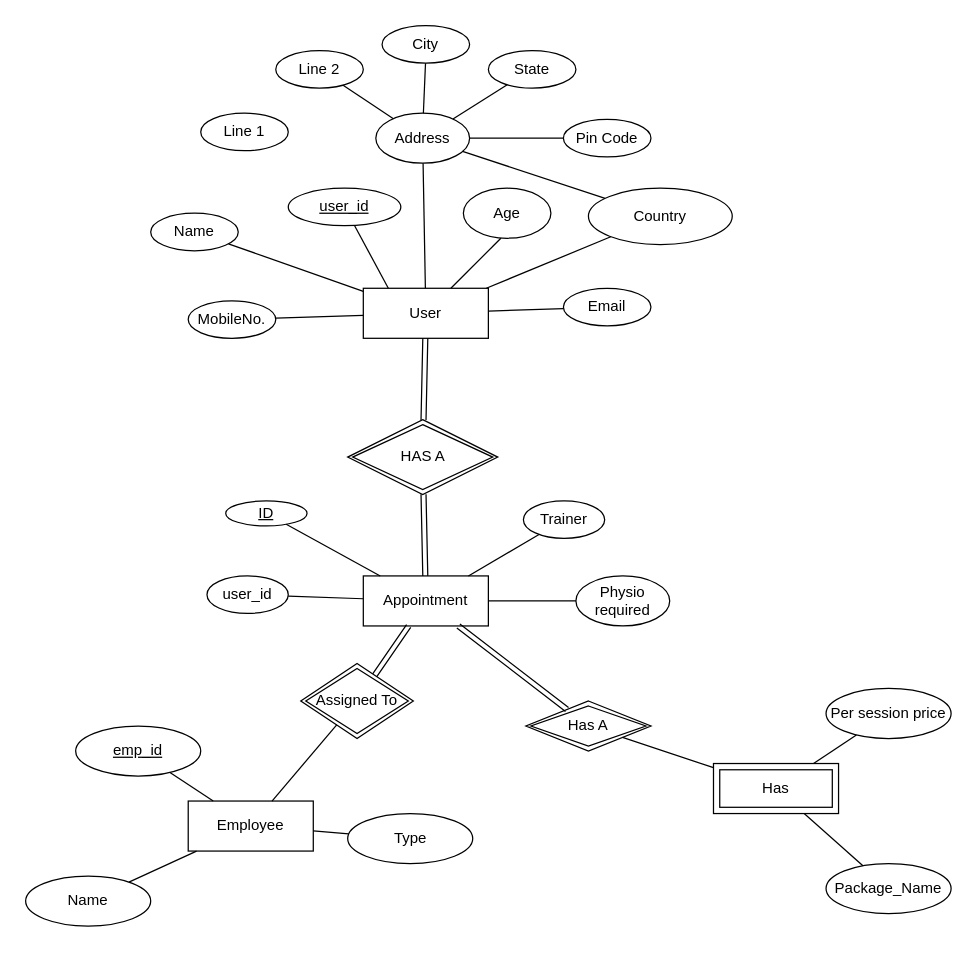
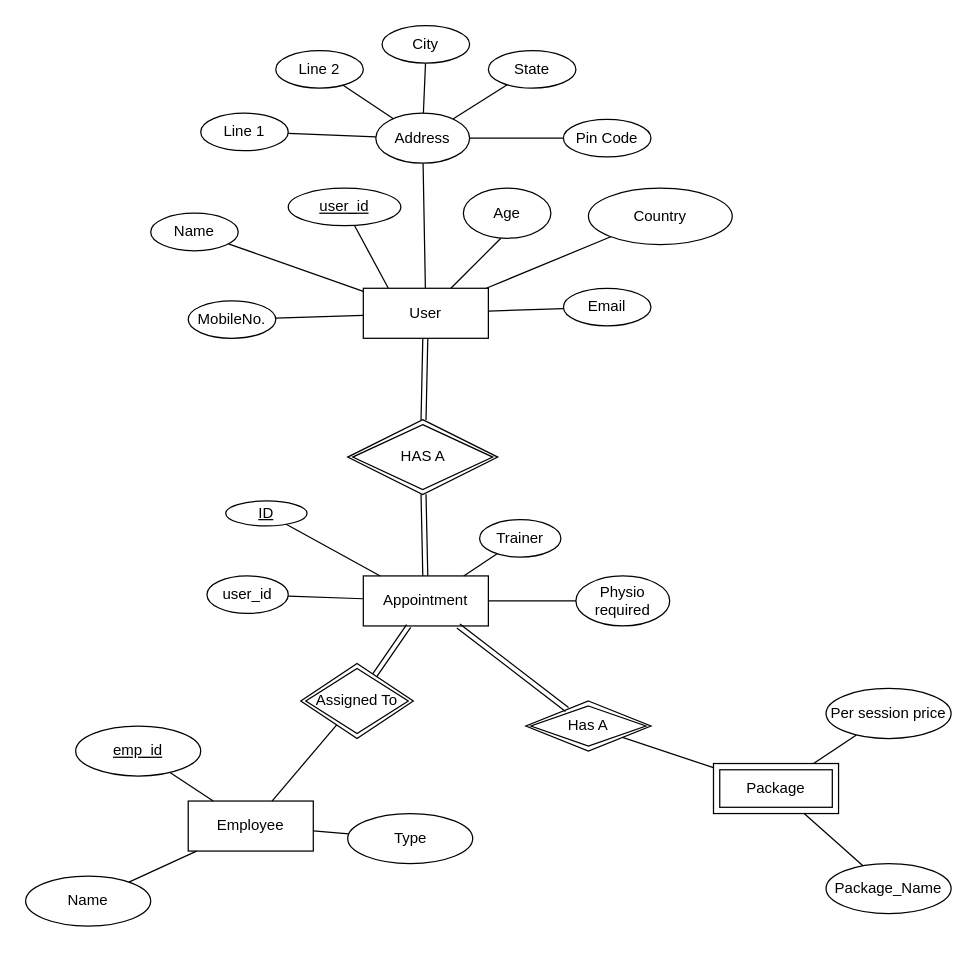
edge "Address" -- "Country": now "Address" -- "Line 1"
node "Trainer": moved (564, 519) -> (520, 538)
node "Has": label "Has" -> "Package"
